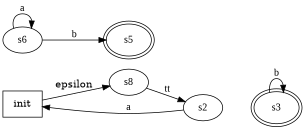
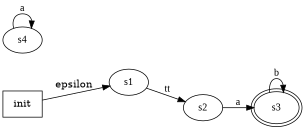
node "s6": label "s6" -> "s4"
node "s5": removed
node "s8": label "s8" -> "s1"
edge "s2" -> "init": now "s2" -> "s3"
